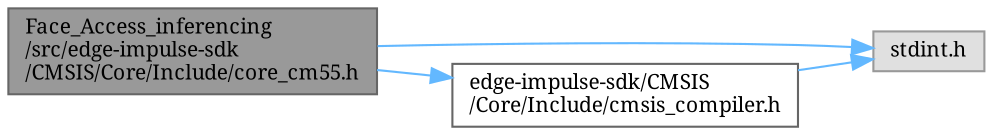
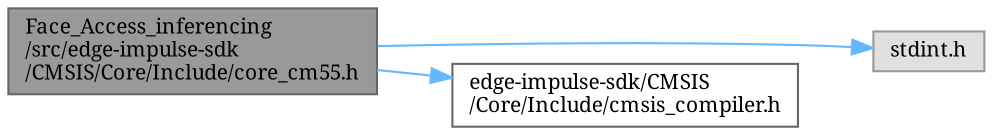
edge "edge-impulse-sdk/CMSIS /Core/Include/cmsis_compiler.h" -> "stdint.h": removed
